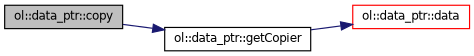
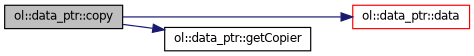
edge "ol::data_ptr::getCopier" -> "ol::data_ptr::data": now "ol::data_ptr::copy" -> "ol::data_ptr::data"
